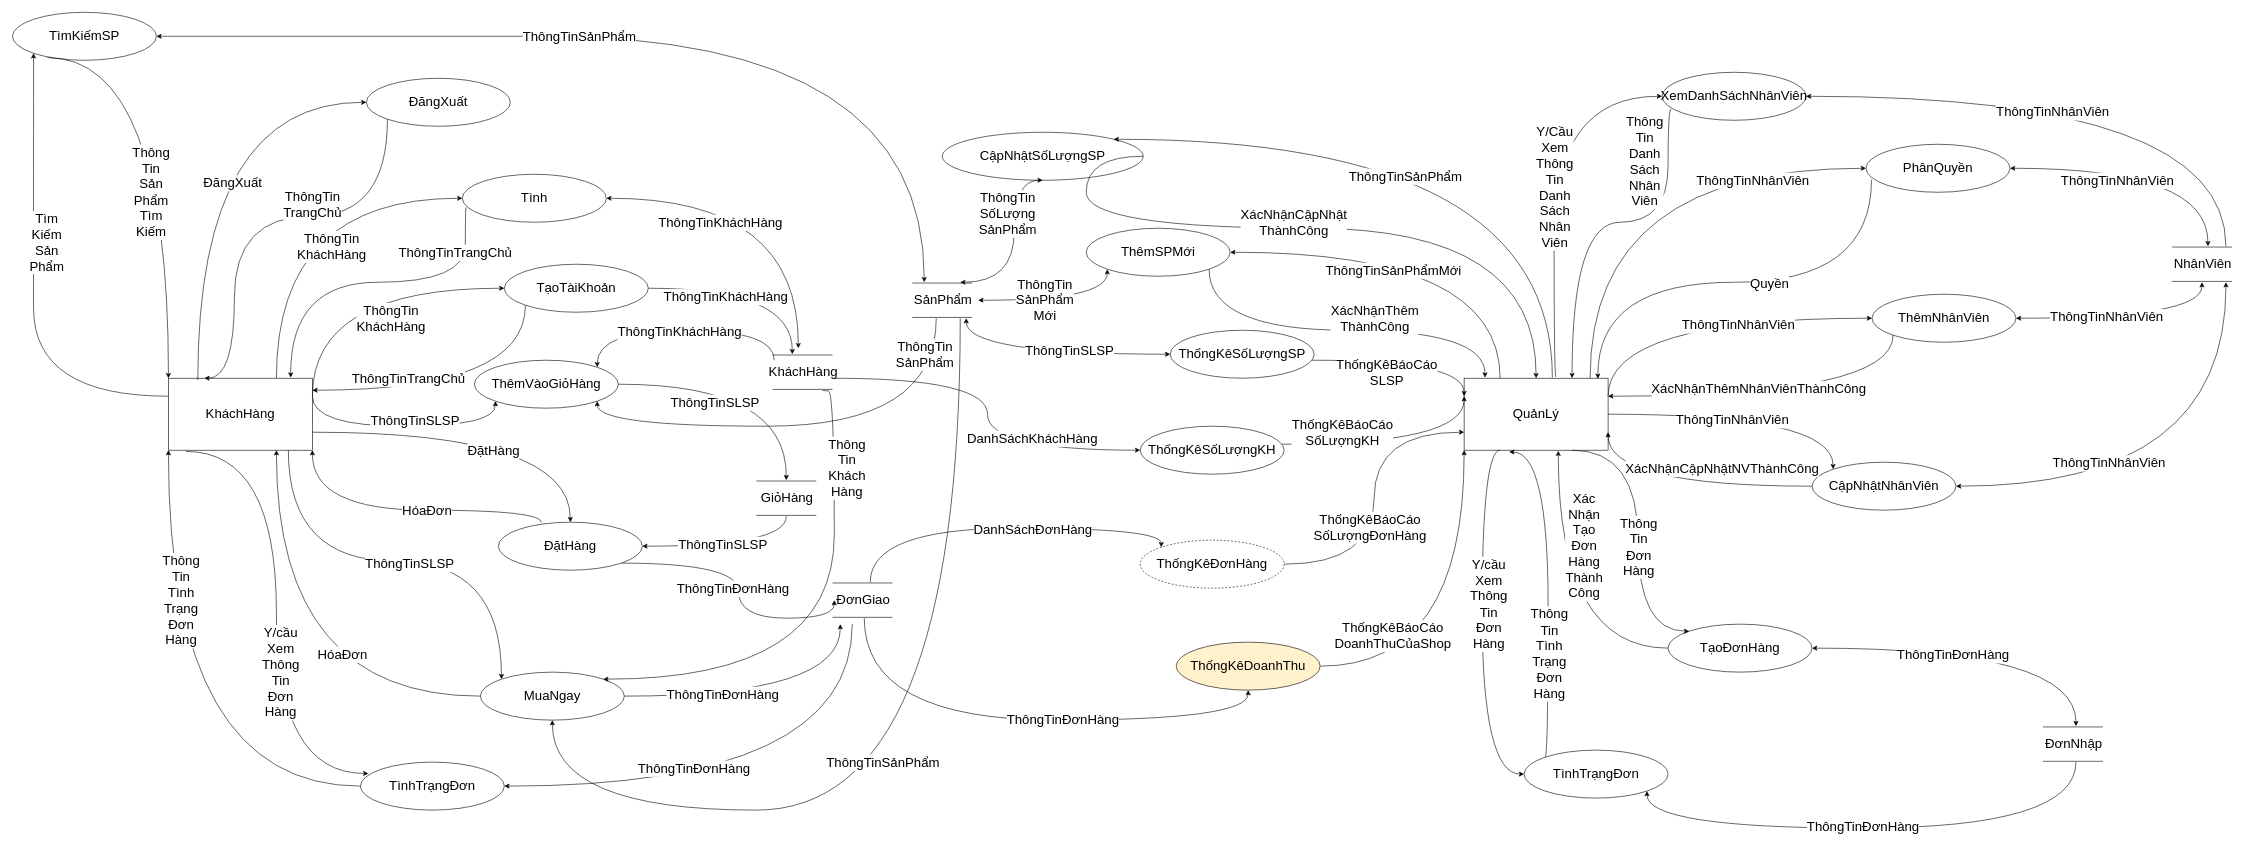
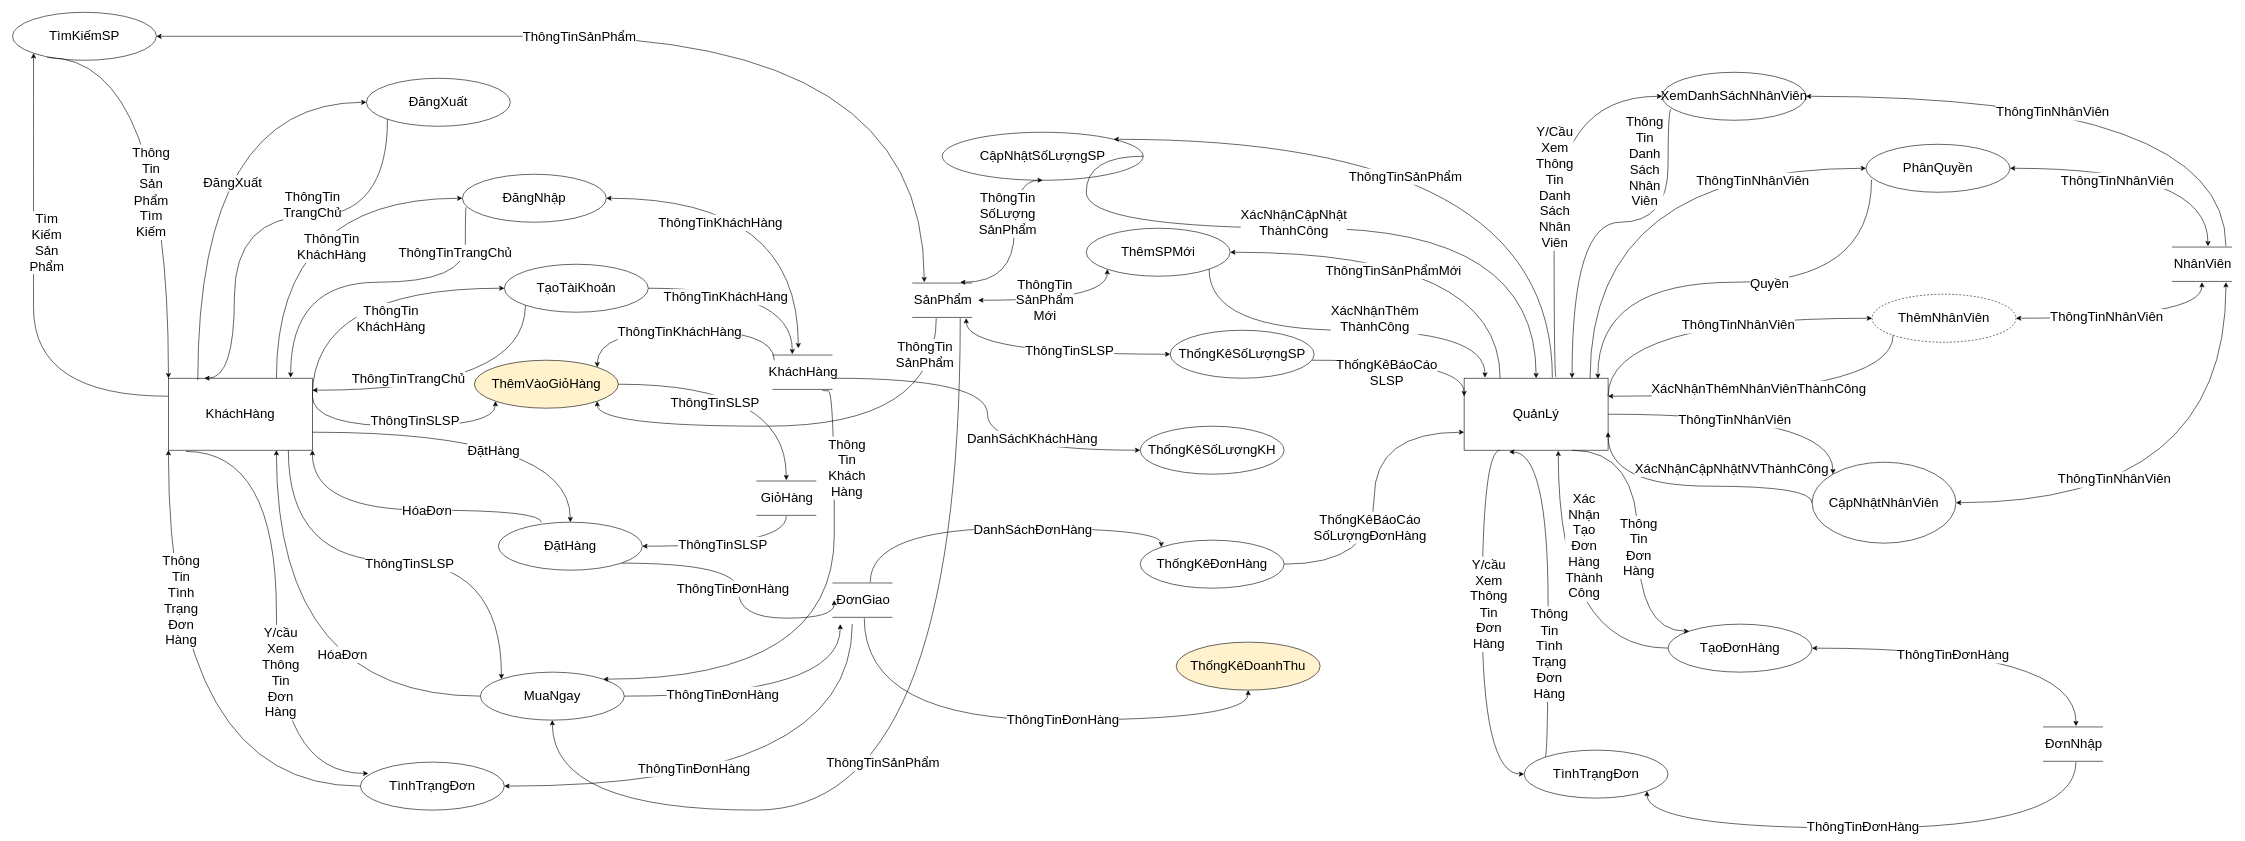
node "Tình": label "Tình" -> "ĐăngNhập"
node "ThêmNhânViên": style solid -> dashed
node "ThêmVàoGiỏHàng": fillcolor #ffffff -> #fff2cc
edge "ThốngKêSốLượngKH" -> "QuảnLý": removed, label "ThốngKêBáoCáoSốLượngKH"
node "CậpNhậtNhânViên": size 144x48 -> 144x81
node "ThốngKêĐơnHàng": style dashed -> solid
edge "ThốngKêDoanhThu" -> "QuảnLý": removed, label "ThốngKêBáoCáo DoanhThuCủaShop"
